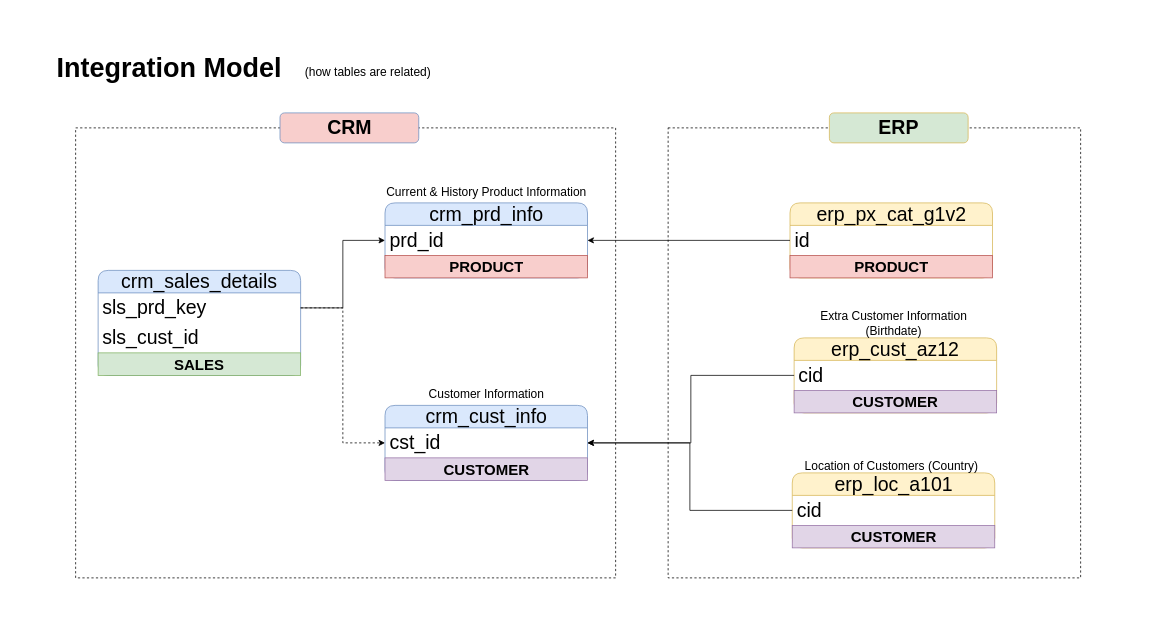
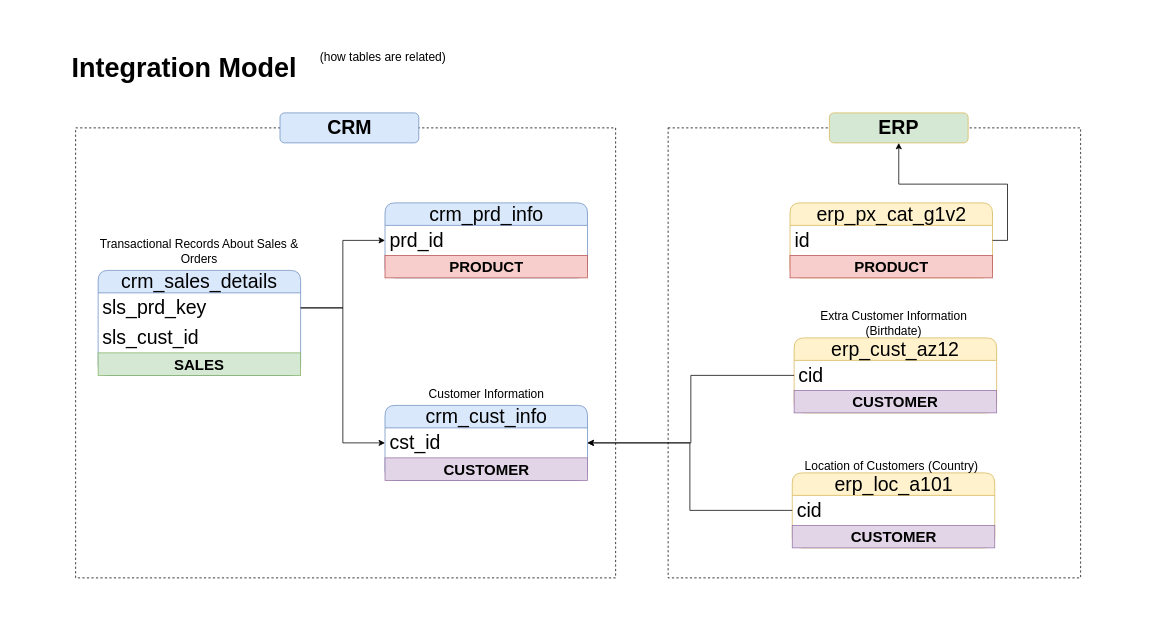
node "Integration Model": moved (169, 68) -> (184, 68)
node "(how tables are related)": moved (368, 72) -> (383, 57)
node "CRM": fillcolor #f8cecc -> #dae8fc
node "Current & History Product Information": removed
edge "id" -> "prd_id": now "id" -> "ERP"
node "Transactional Records About Sales & Orders": added
edge "sls_prd_key" -> "cst_id": style dashed -> solid
